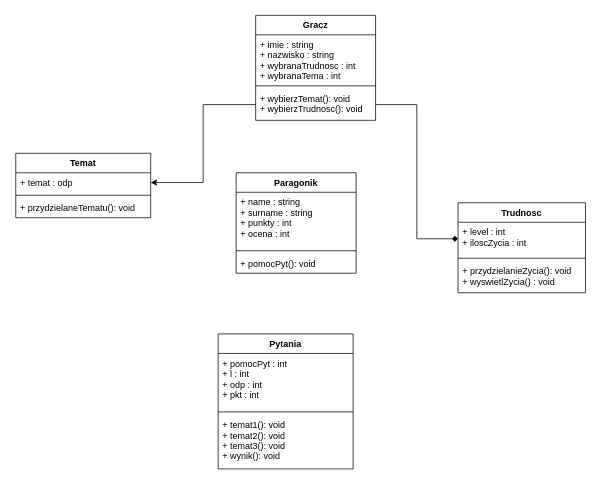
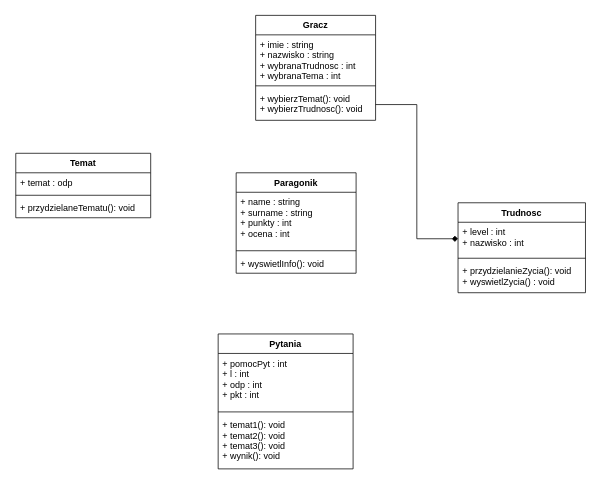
edge "+ wybierzTemat(): void + wybierzTrudnosc(): void" -> "+ temat : odp": removed
node "+ level : int + iloscZycia : int": label "+ level : int + iloscZycia : int" -> "+ level : int + nazwisko : int"
node "+ pomocPyt(): void": label "+ pomocPyt(): void" -> "+ wyswietlInfo(): void"
